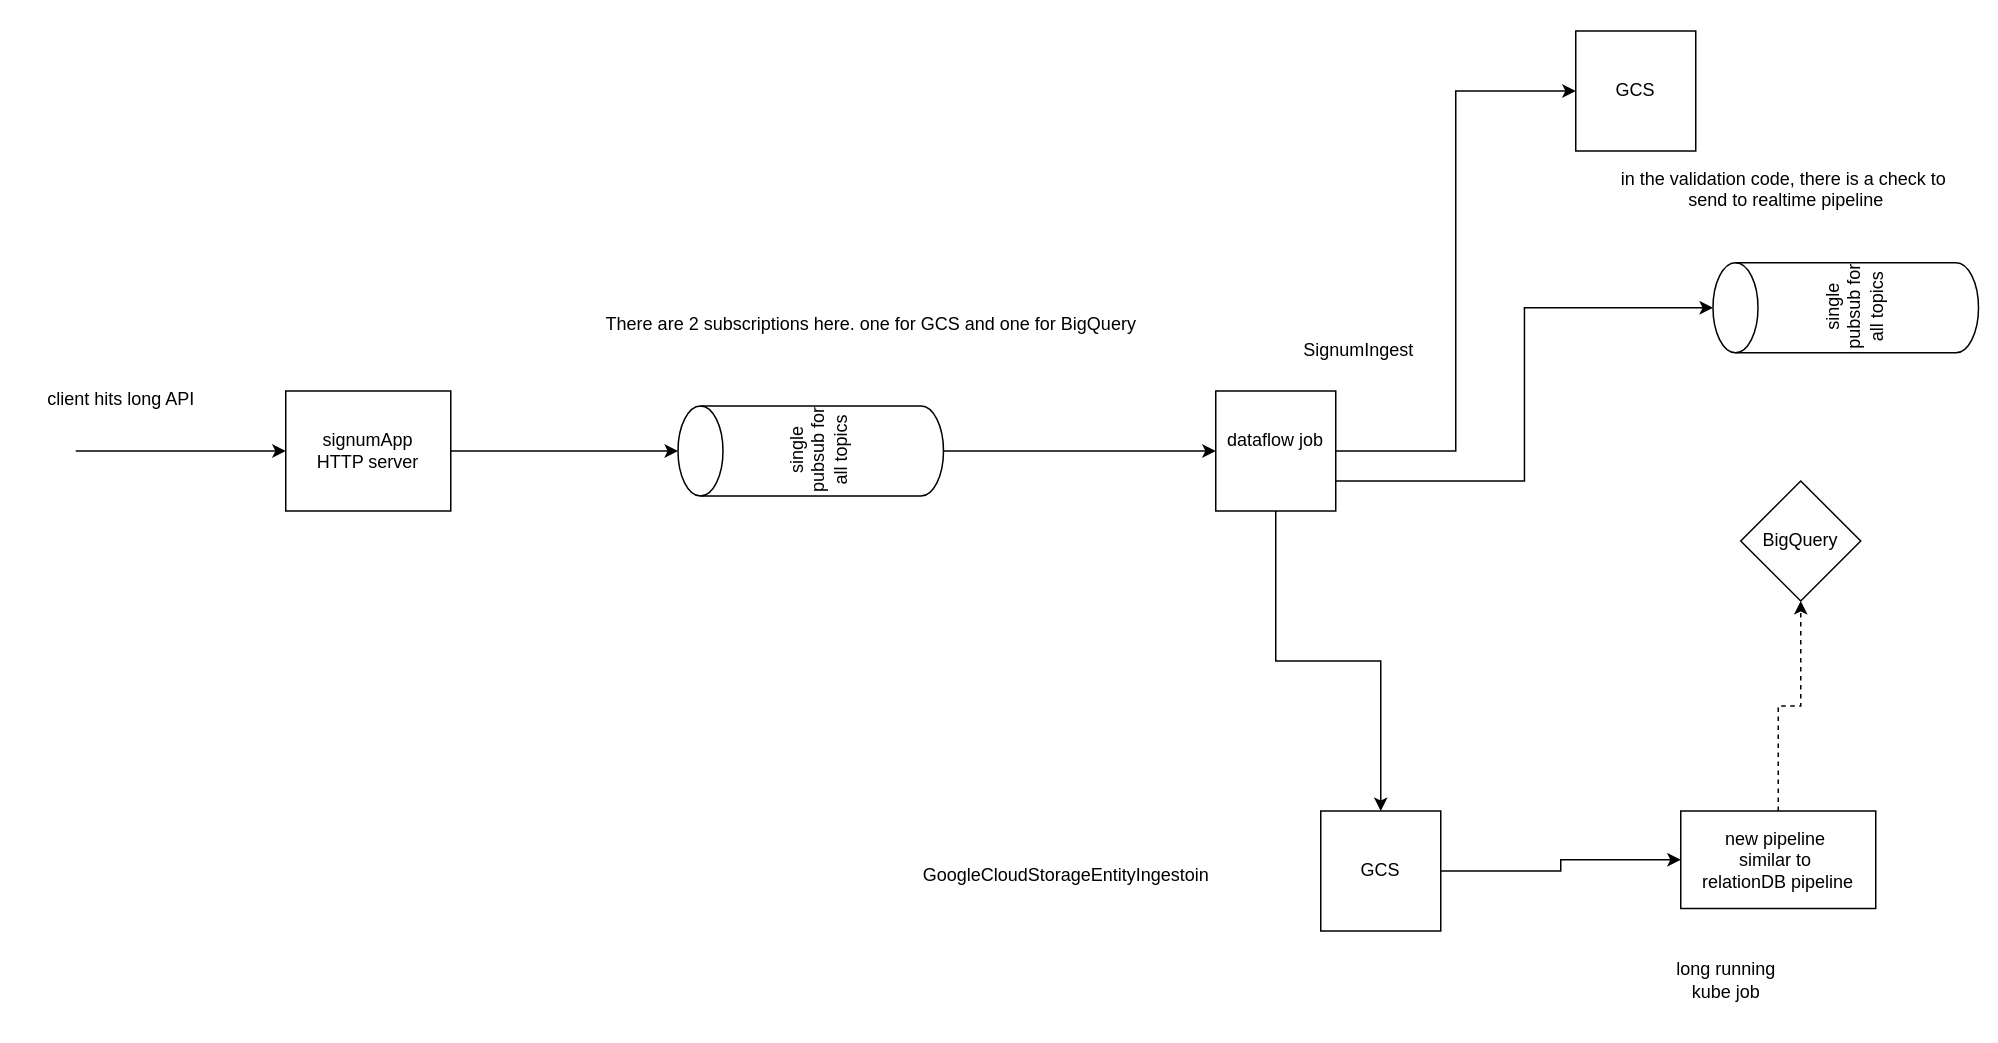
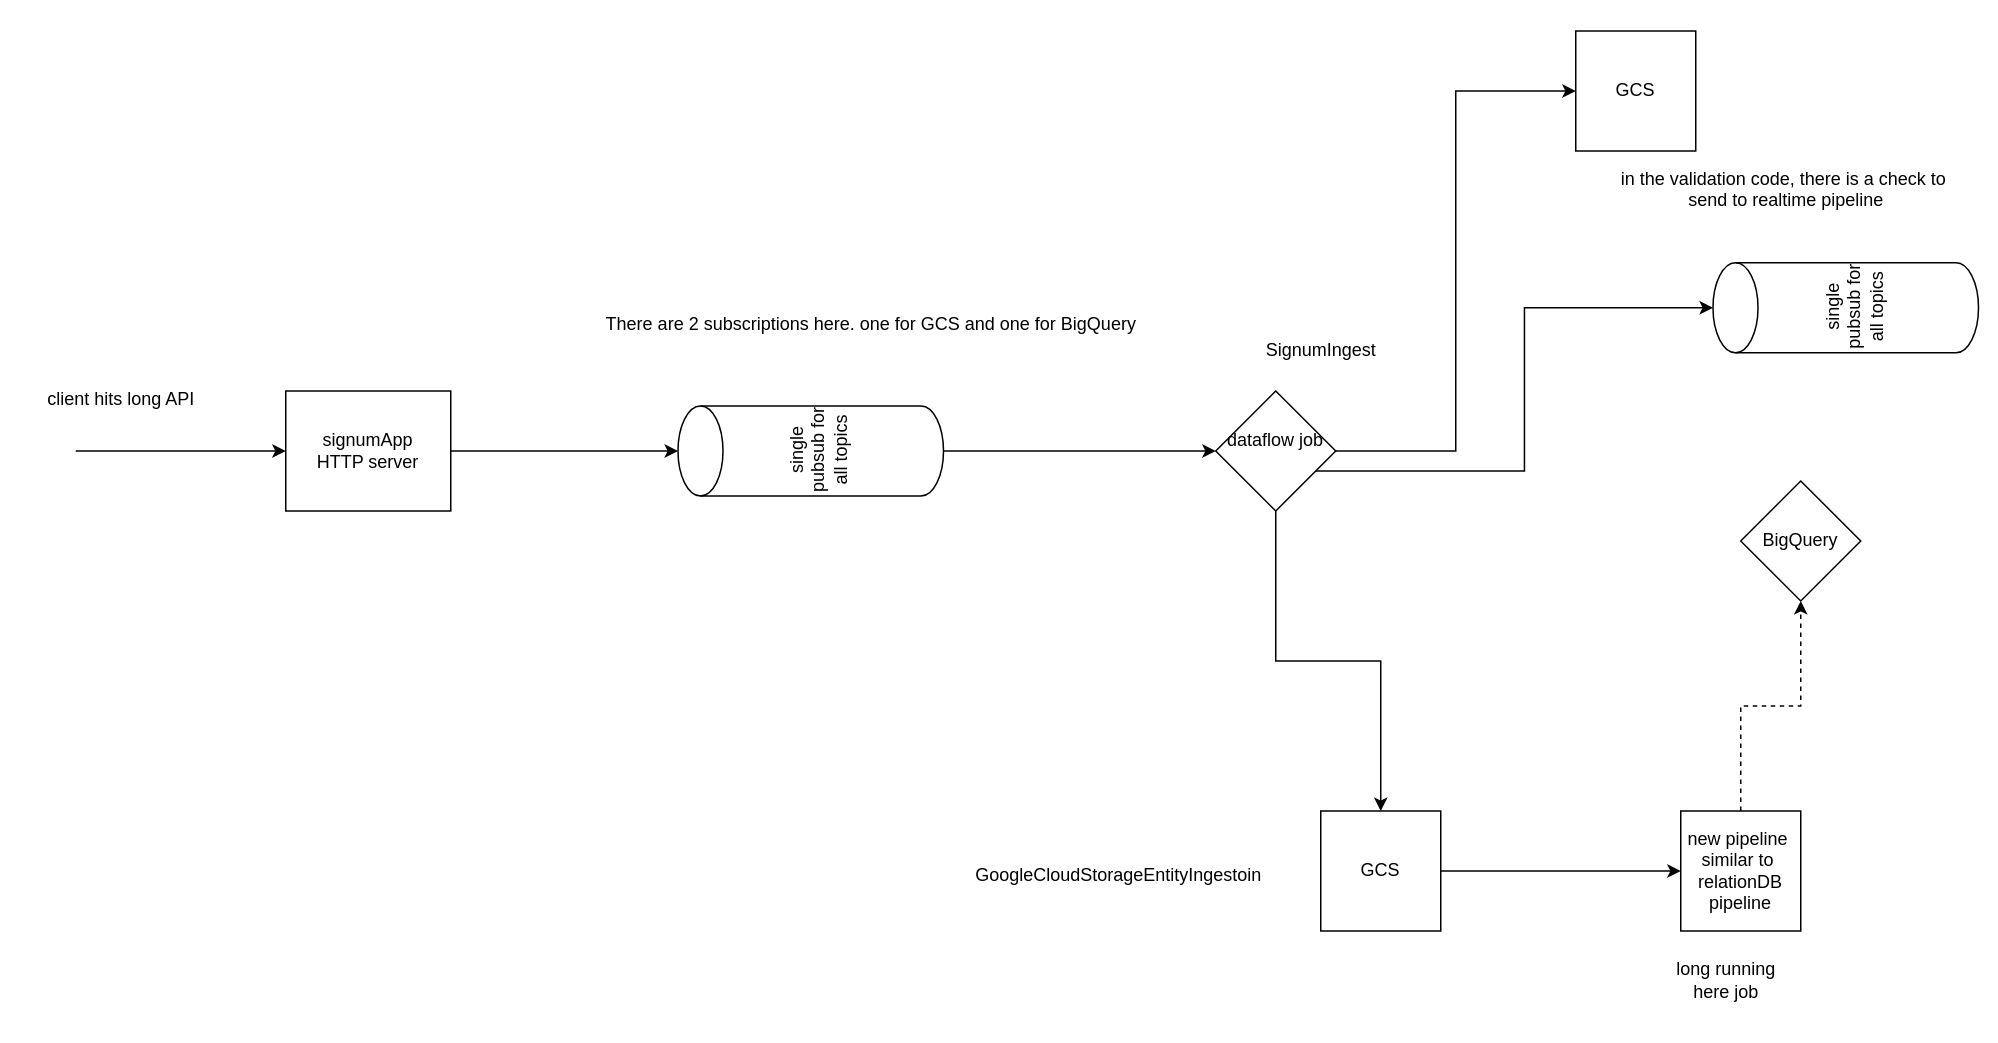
node "SignumIngest": moved (1358, 350) -> (1321, 350)
node "dataflow job": shape rectangle -> diamond
node "new pipeline similar to relationDB pipeline": size 195x98 -> 120x120
node "GoogleCloudStorageEntityIngestoin": moved (1066, 875) -> (1118, 875)
node "long running kube job": label "long running kube job" -> "long running here job"
